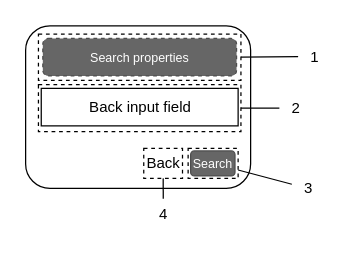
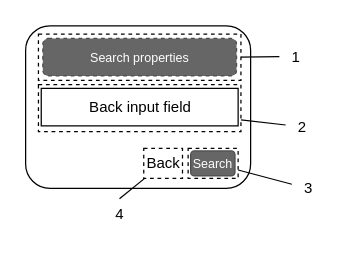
node "1": moved (314, 56) -> (295, 56)
node "2": moved (295, 108) -> (301, 127)
node "4": moved (163, 214) -> (119, 214)
